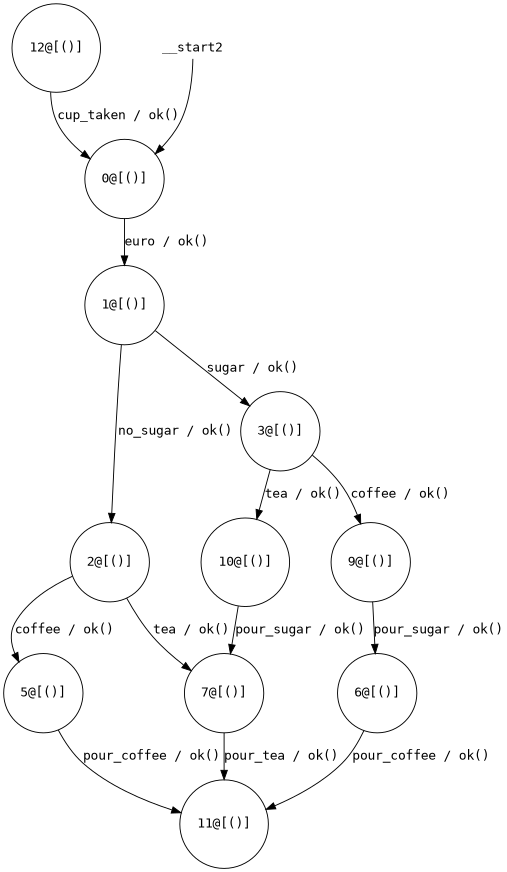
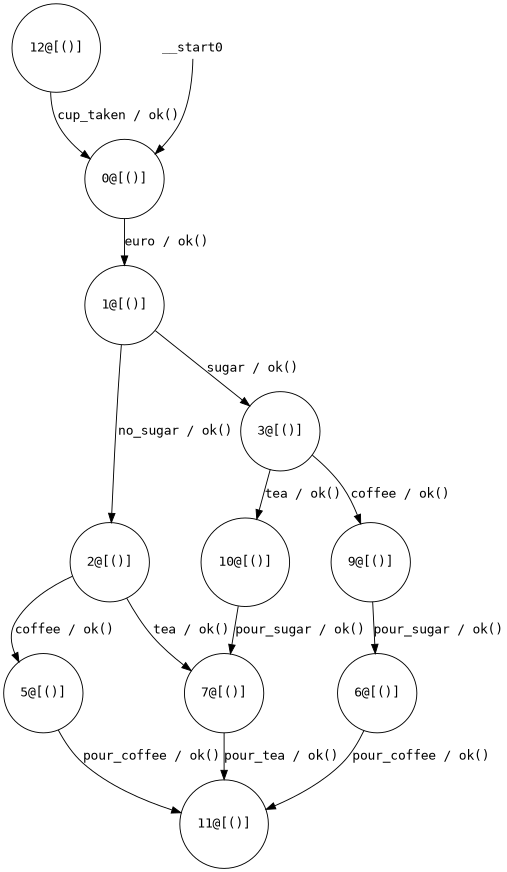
node "__start2": label "__start2" -> "__start0"
